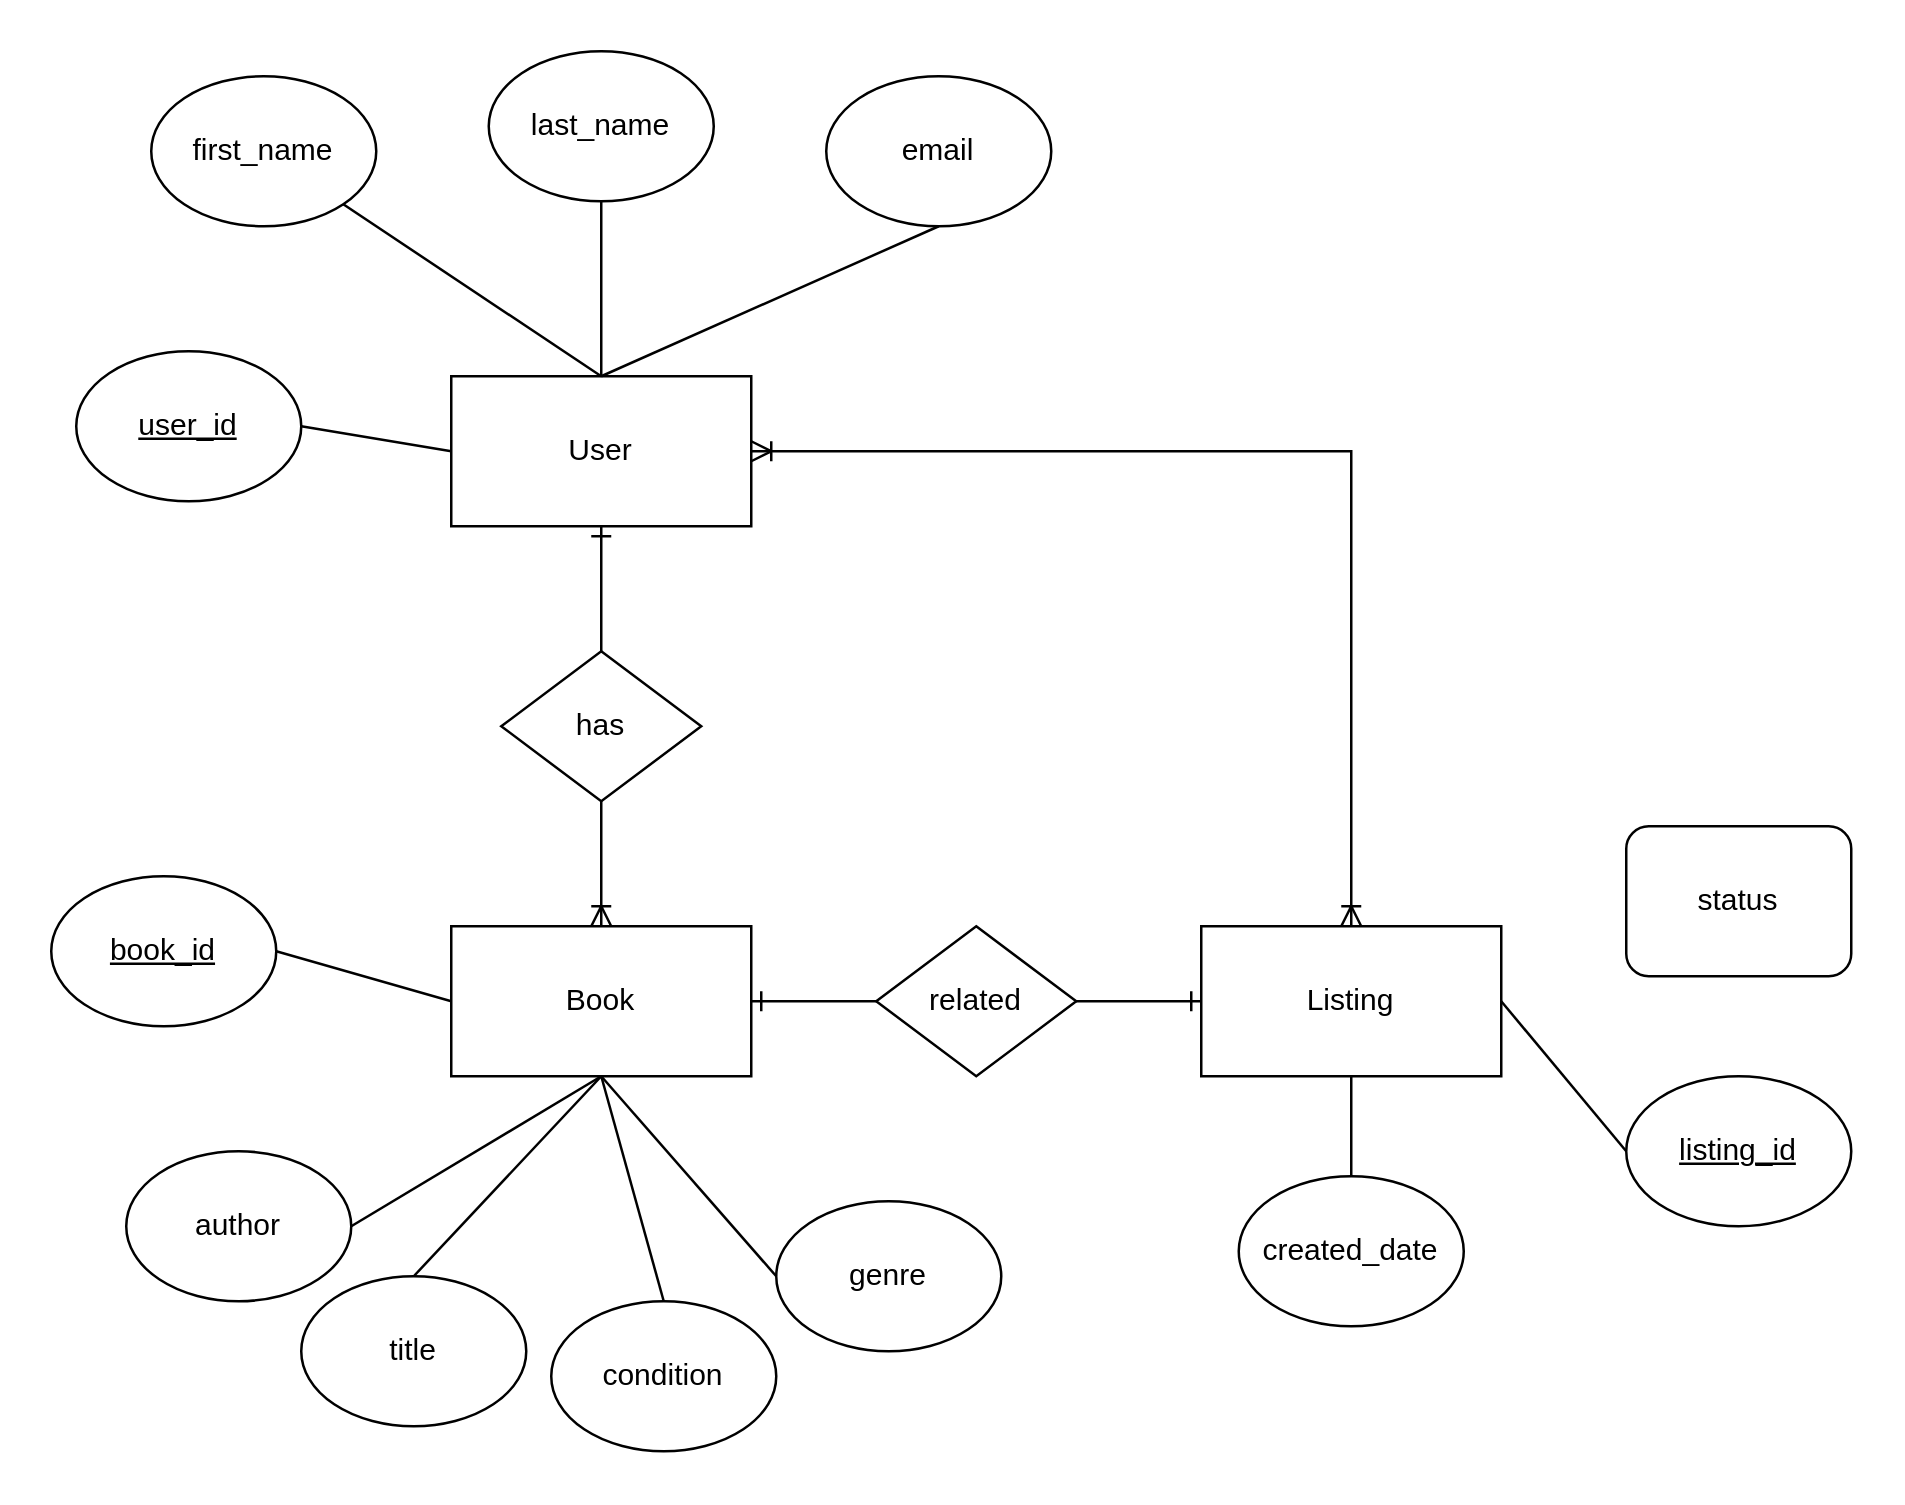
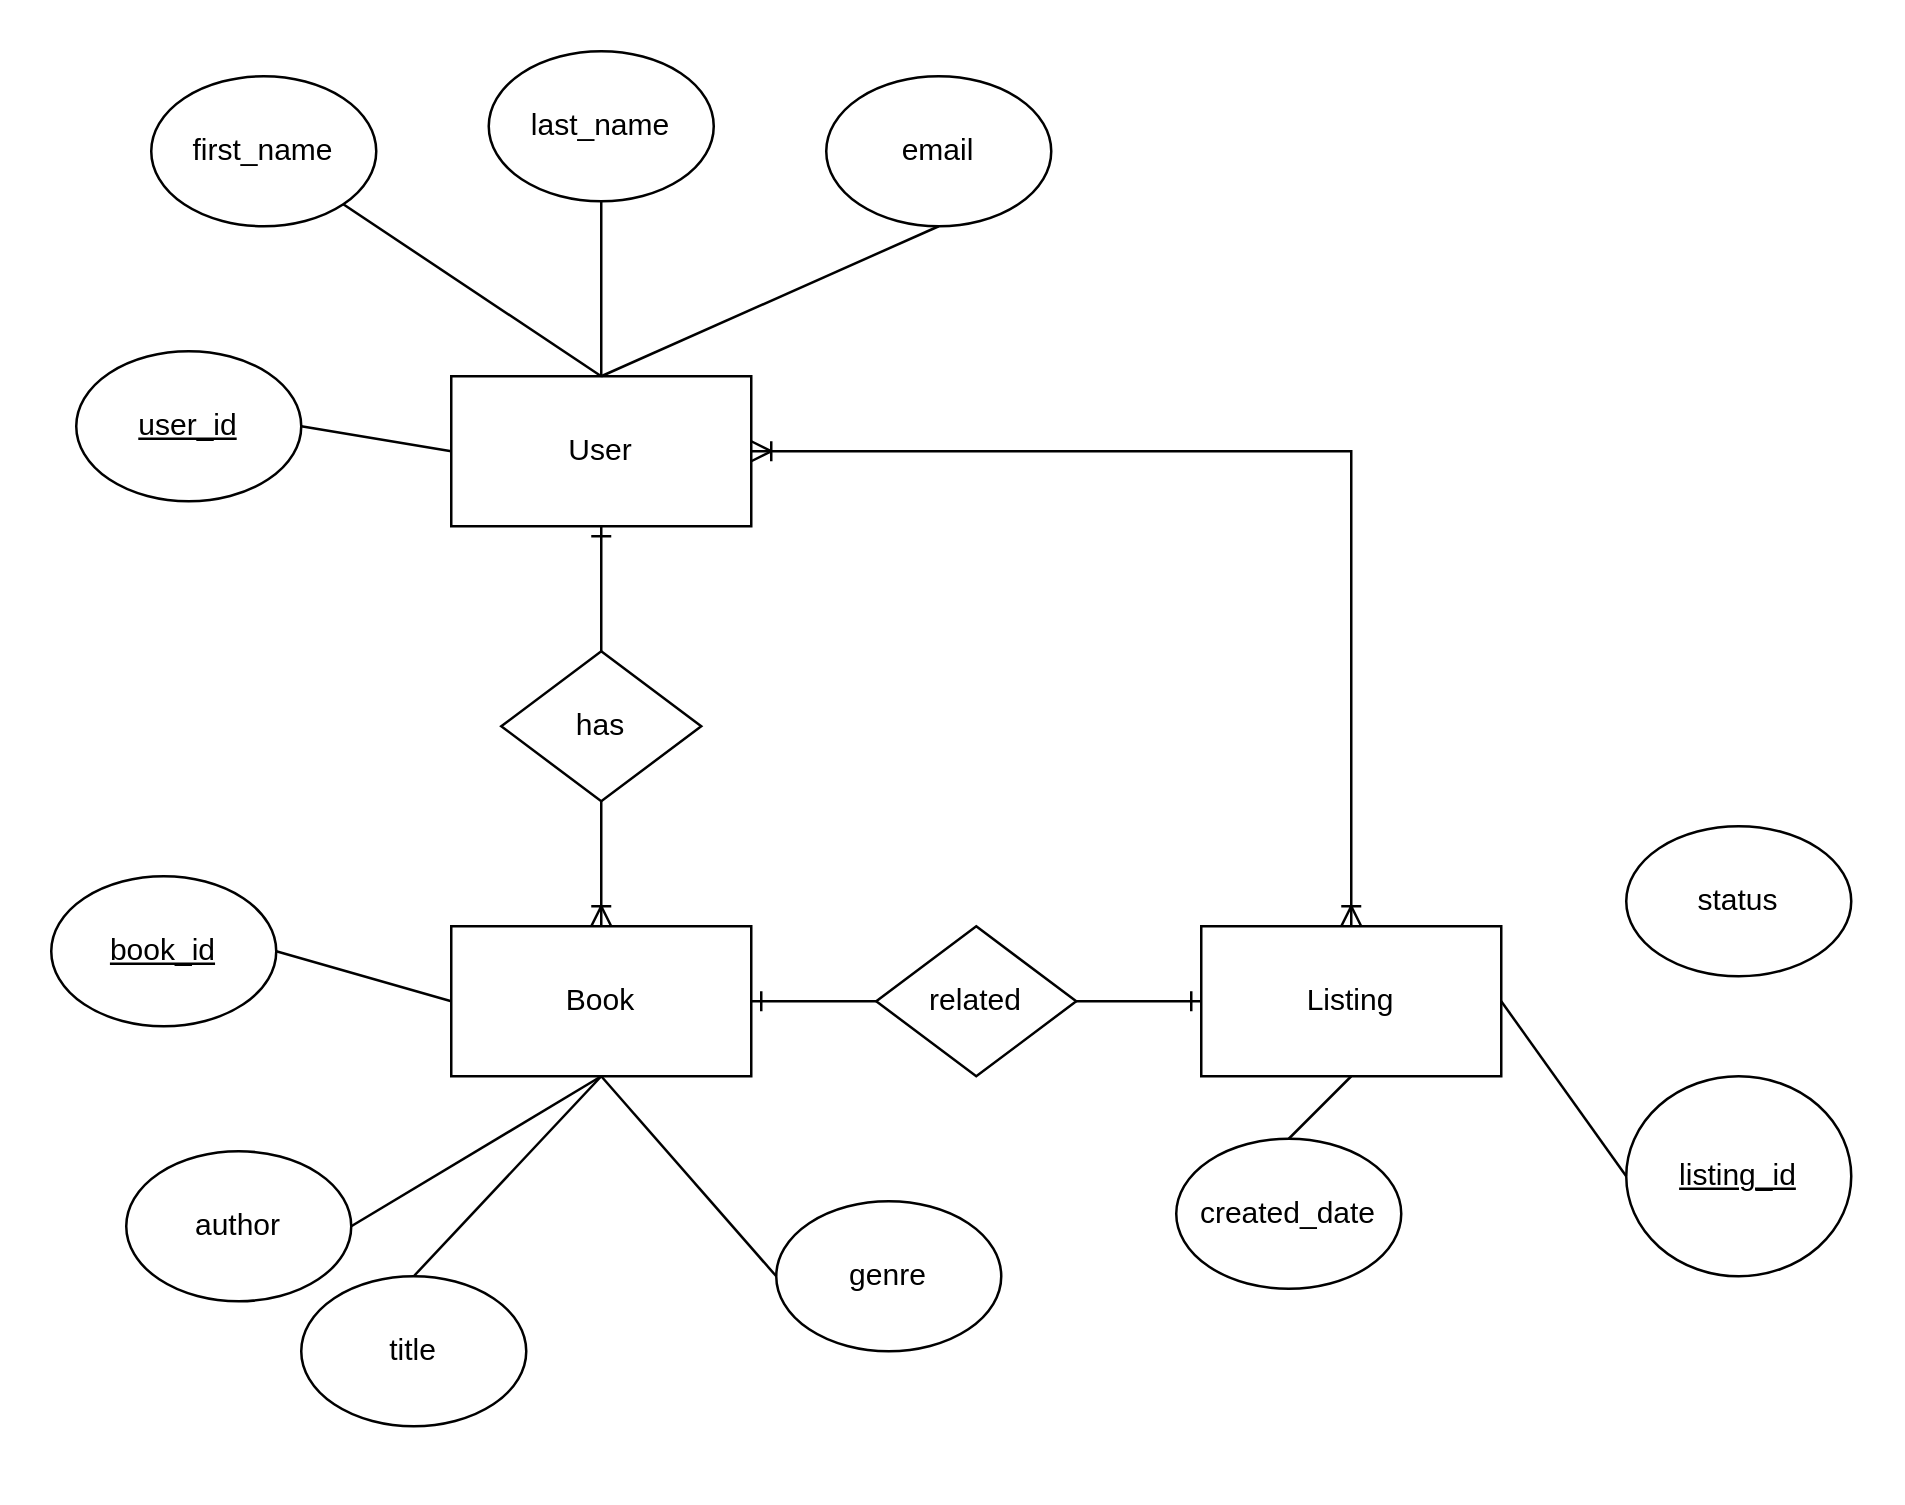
node "status": shape rounded rectangle -> ellipse
node "listing_id": size 225x150 -> 225x200
edge "Book" -- "condition": removed
node "created_date": moved (1351, 1251) -> (1289, 1214)
node "condition": removed
